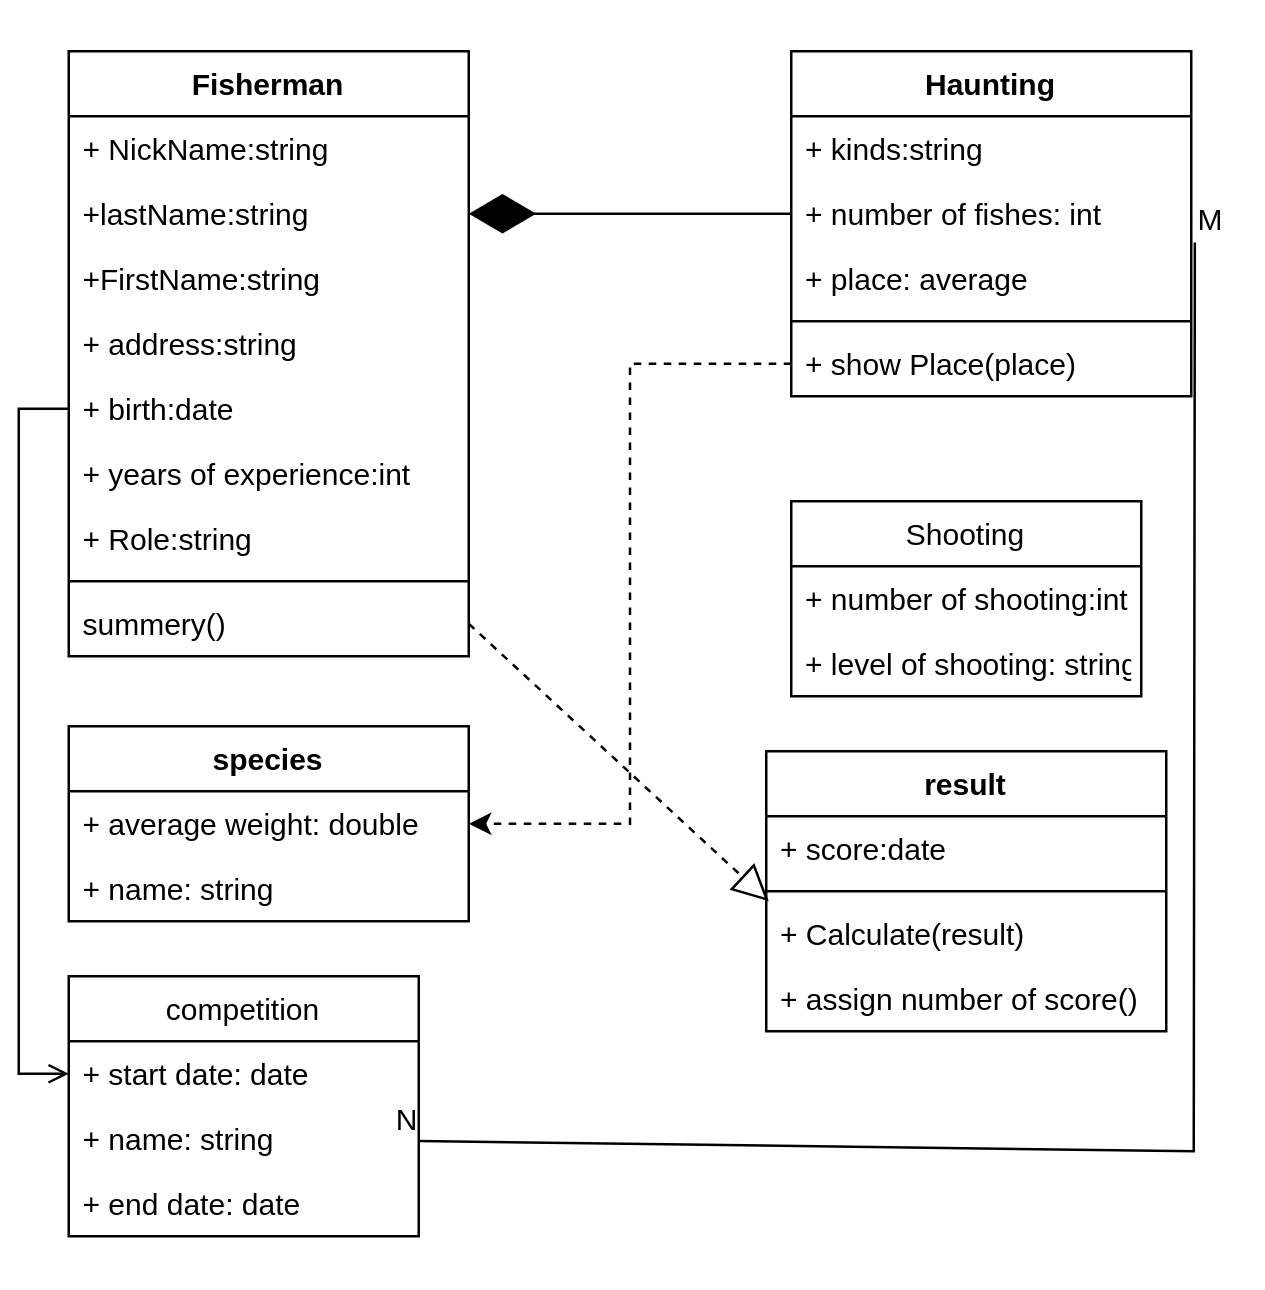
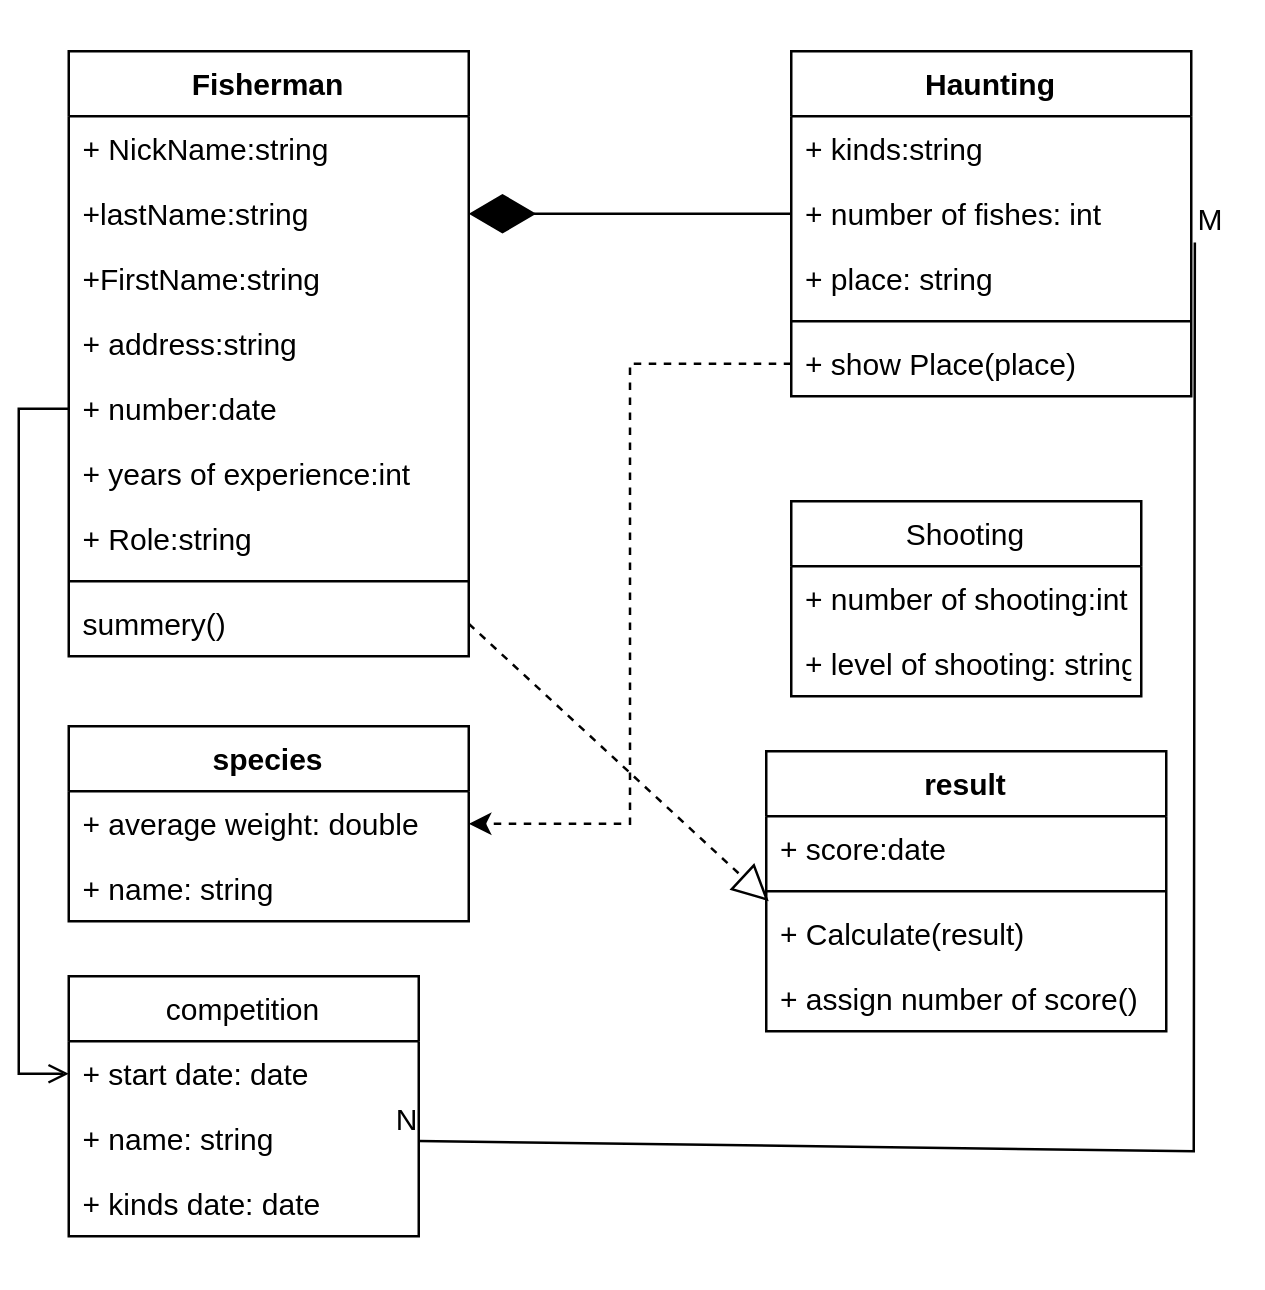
node "+ place: average": label "+ place: average" -> "+ place: string"
node "+ birth:date": label "+ birth:date" -> "+ number:date"
node "+ end date: date": label "+ end date: date" -> "+ kinds date: date"
